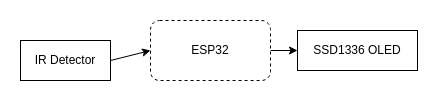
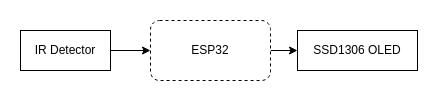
node "SSD1336 OLED": label "SSD1336 OLED" -> "SSD1306 OLED"
node "IR Detector": moved (66, 61) -> (66, 51)
